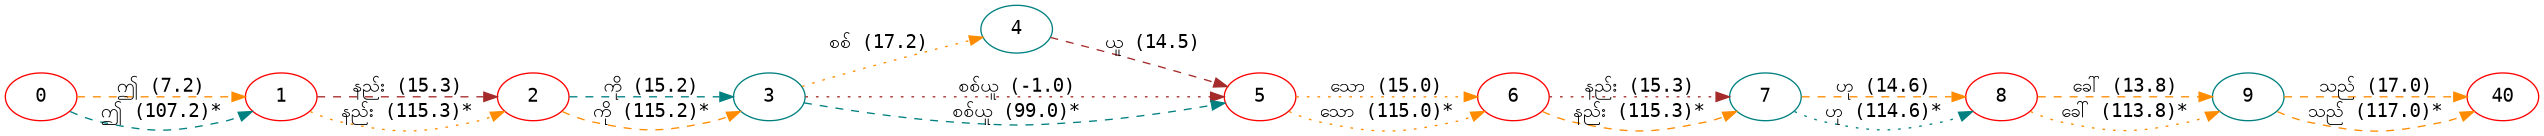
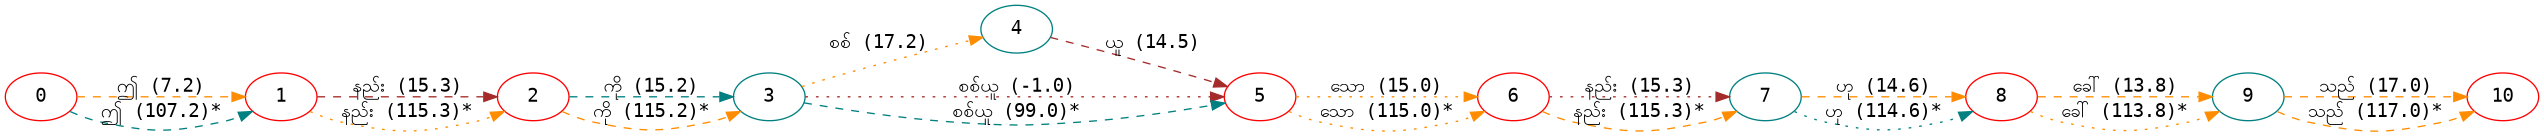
node "40": label "40" -> "10"
